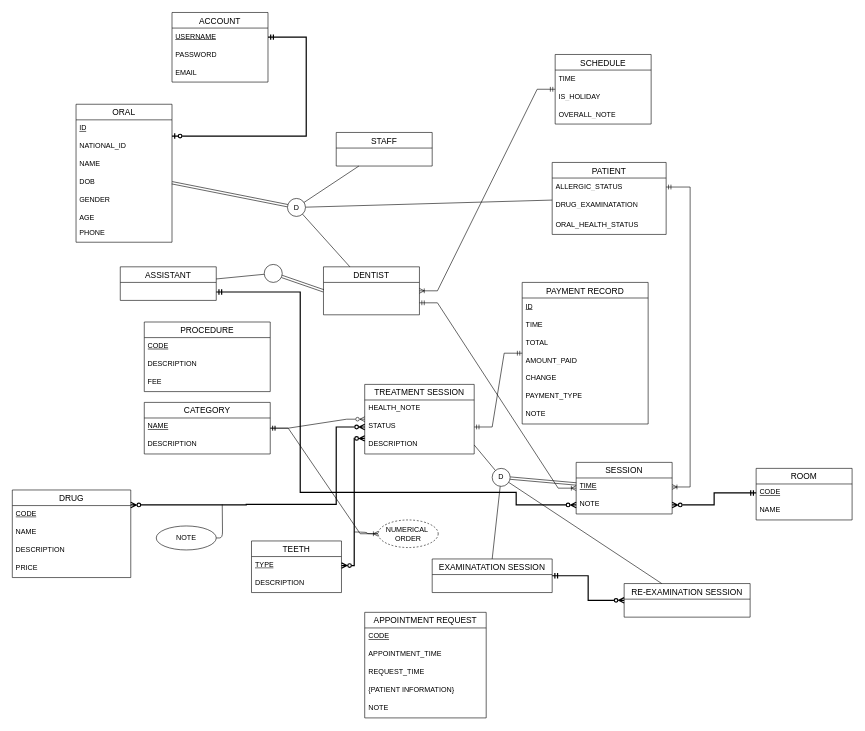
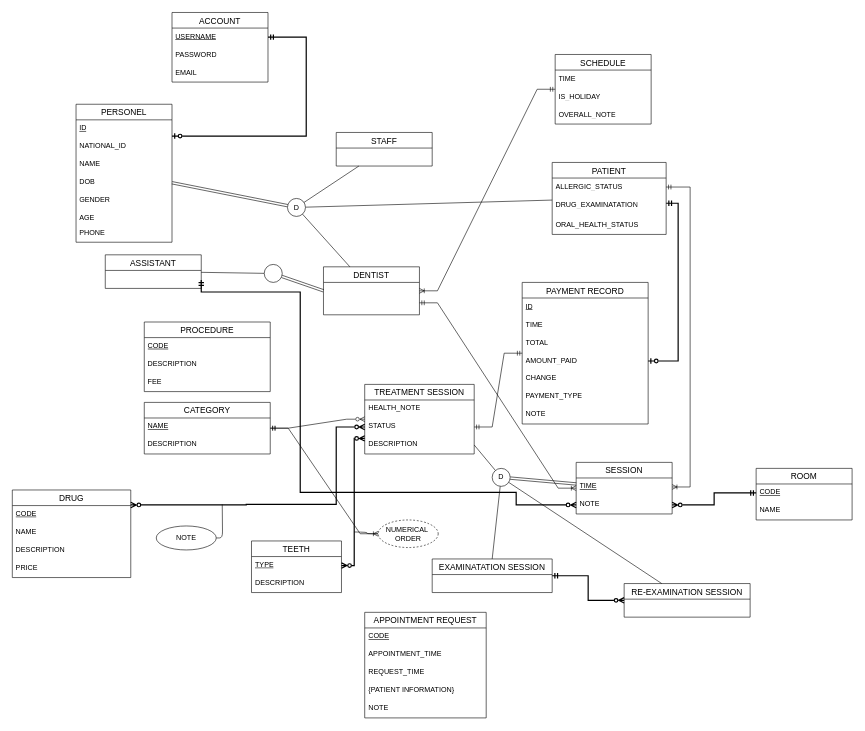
node "ORAL": label "ORAL" -> "PERSONEL"
node "ASSISTANT": moved (168, 284) -> (153, 272)
edge "PATIENT" -- "AMOUNT_PAID": added
